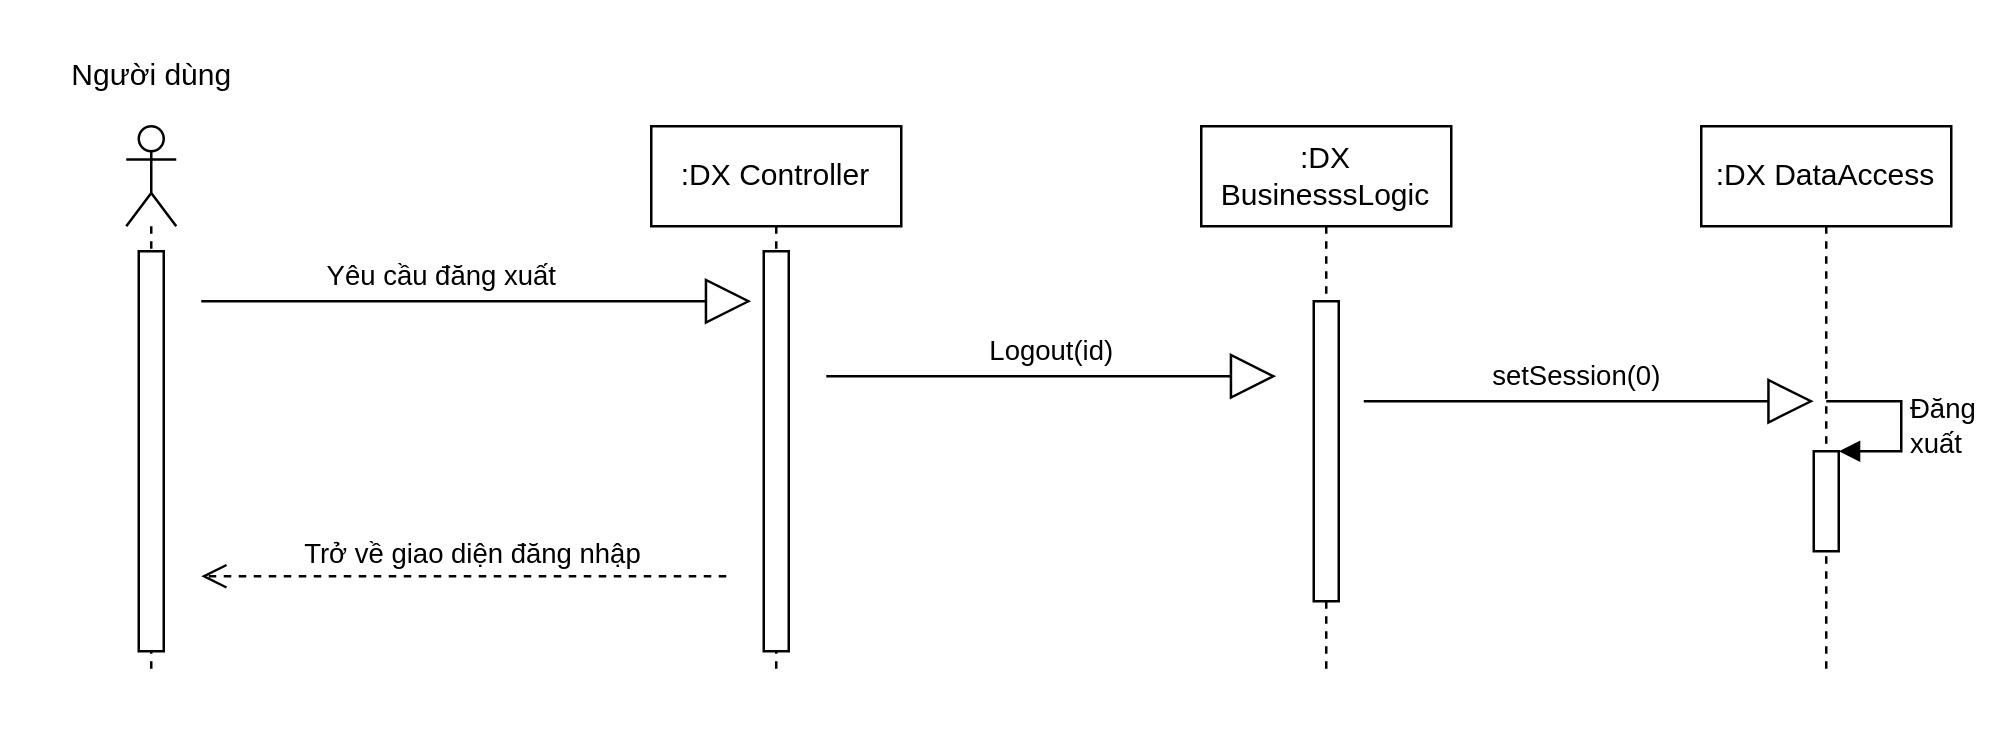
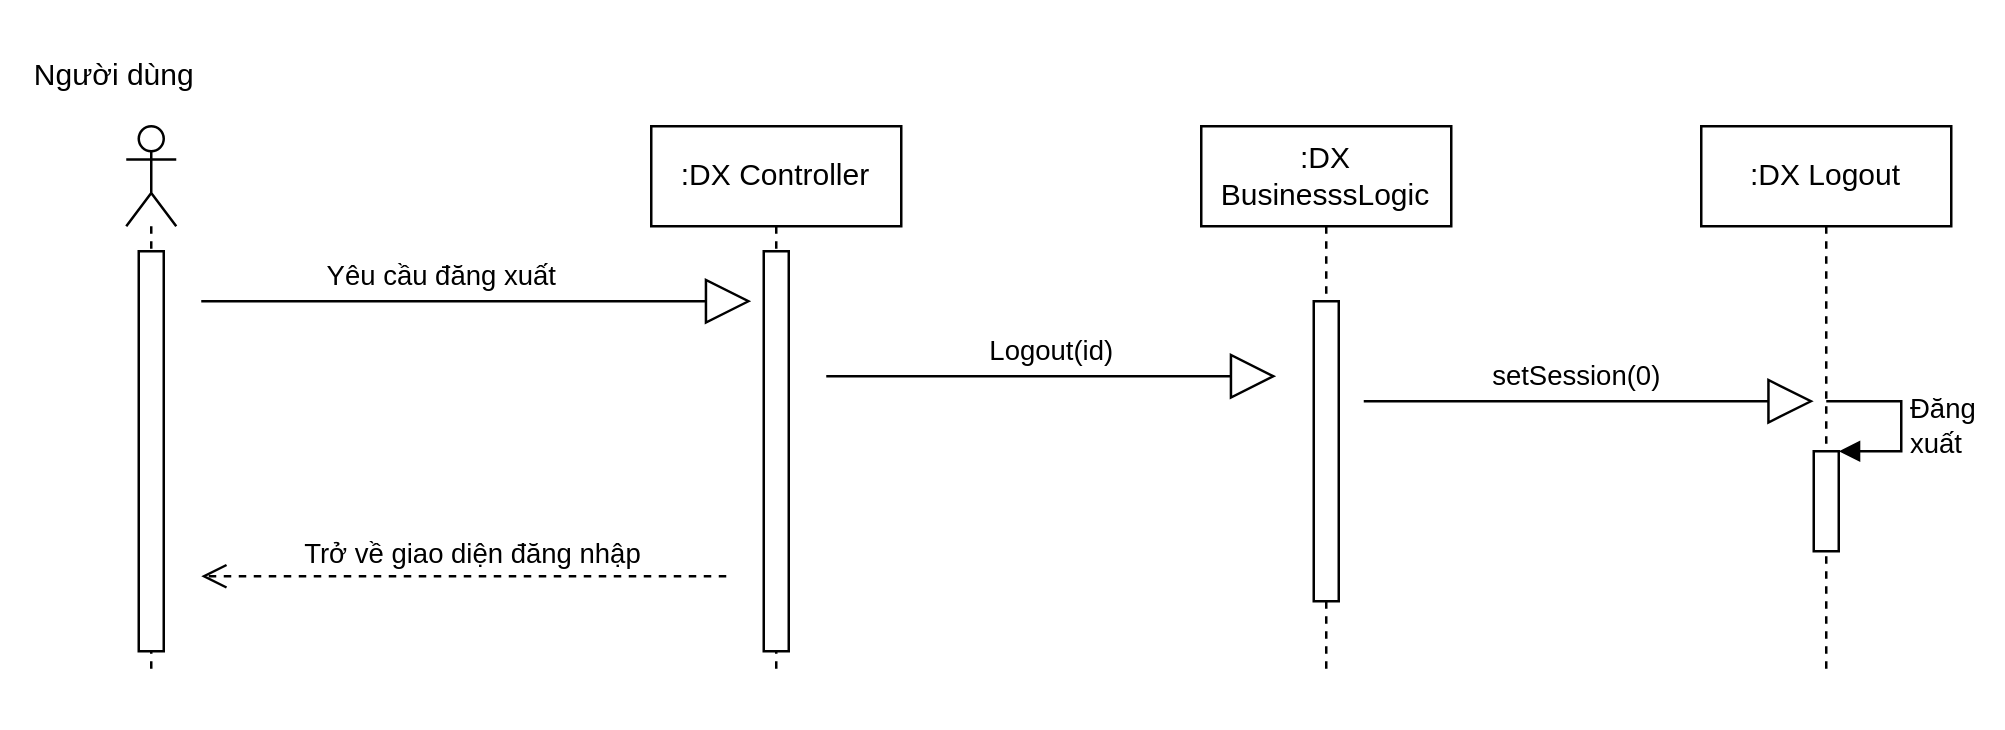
node "Người dùng": moved (151, 76) -> (114, 76)
node ":DX DataAccess": label ":DX DataAccess" -> ":DX Logout"
